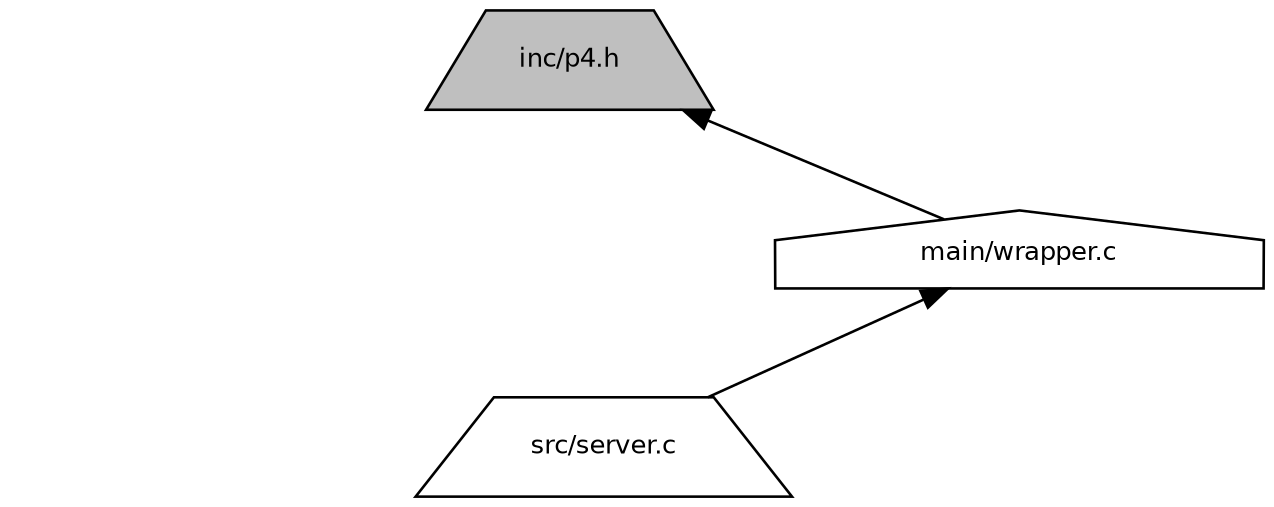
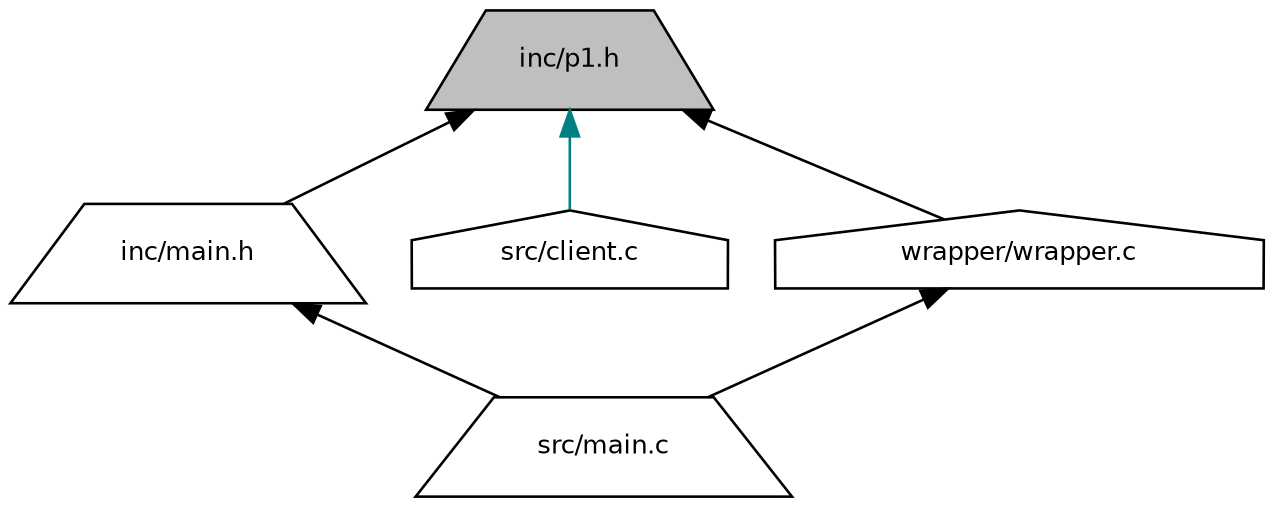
node "inc/p4.h": label "inc/p4.h" -> "inc/p1.h"
node "inc/main.h": added
node "src/client.c": added
node "main/wrapper.c": label "main/wrapper.c" -> "wrapper/wrapper.c"
node "src/server.c": label "src/server.c" -> "src/main.c"
